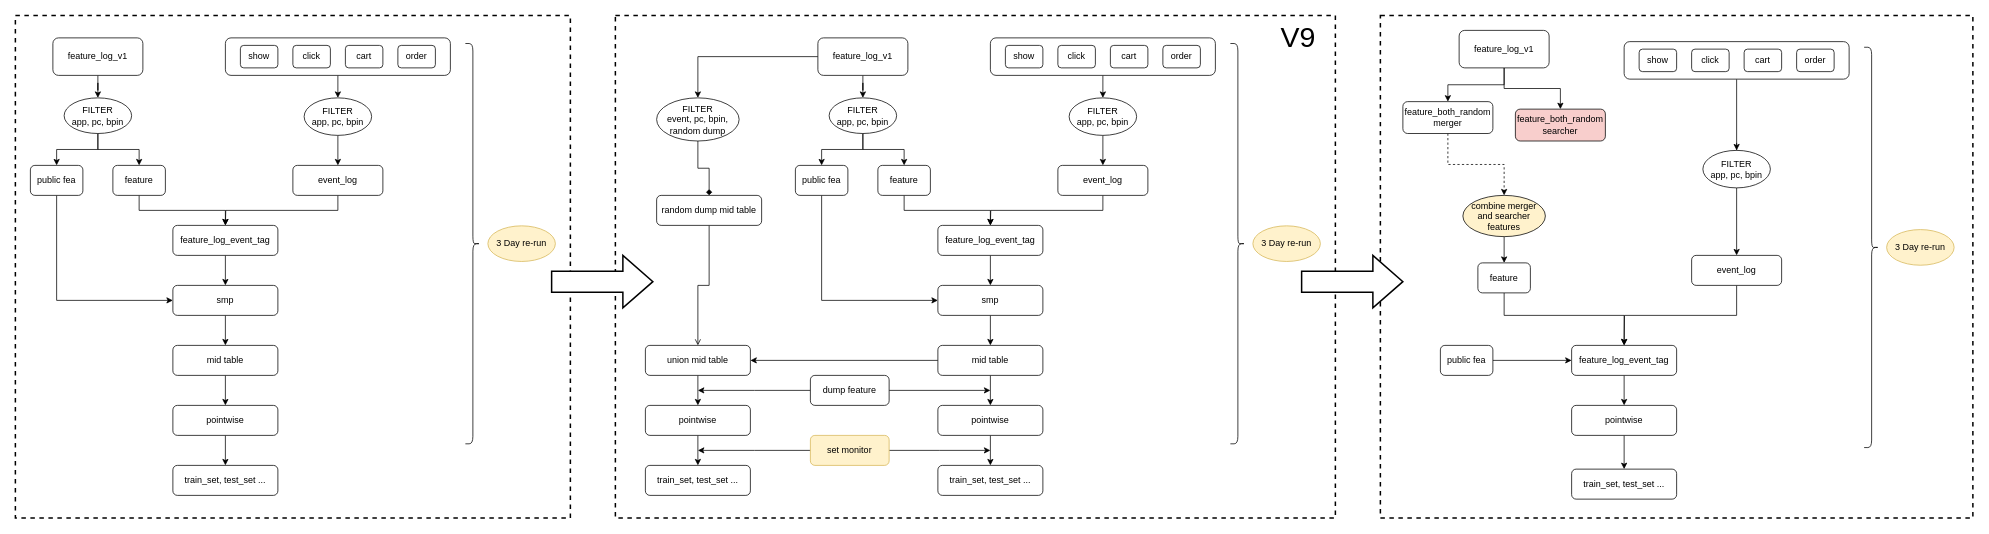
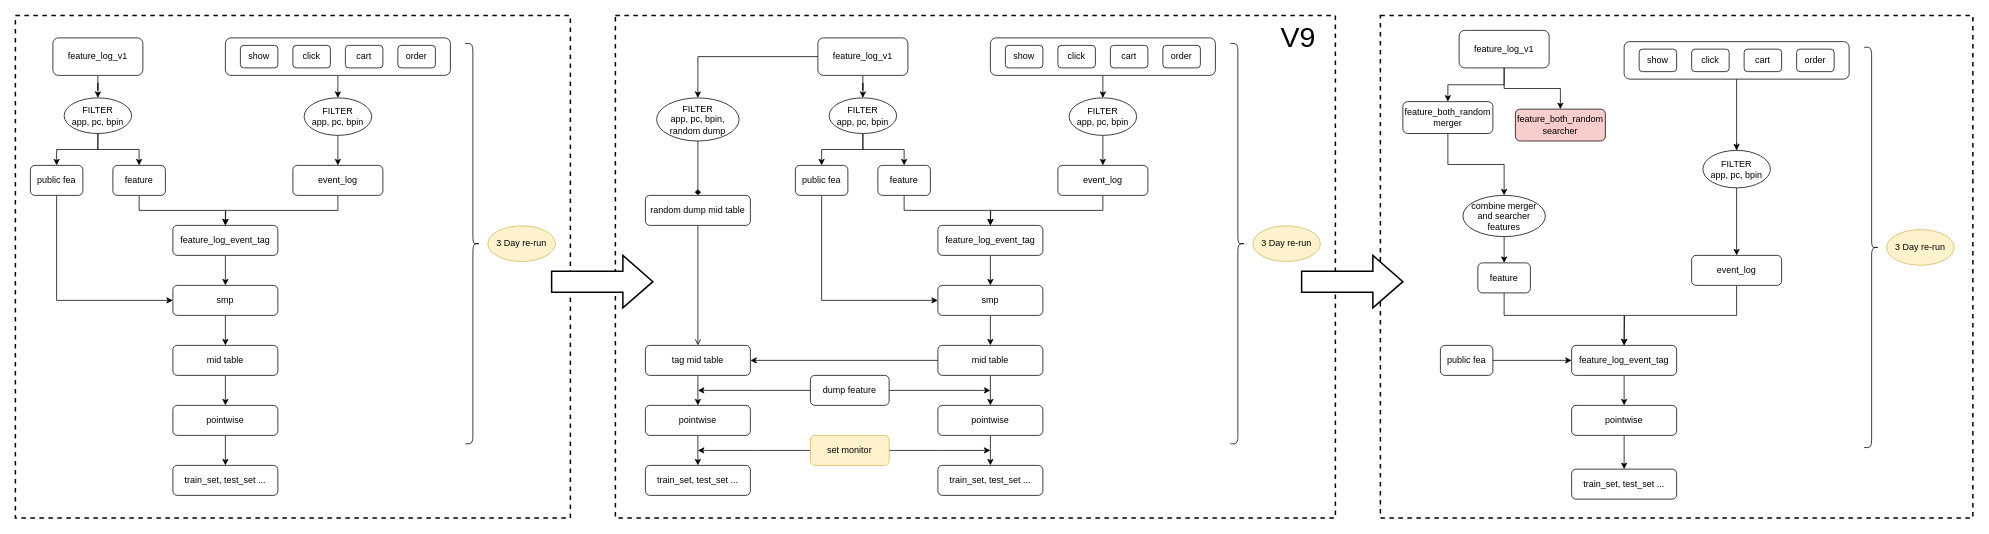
node "FILTER event, pc, bpin, random dump": label "FILTER event, pc, bpin, random dump" -> "FILTER app, pc, bpin, random dump"
edge "feature_both_random merger" -> "combine merger and searcher features": style dashed -> solid
node "random dump mid table": moved (709, 210) -> (698, 210)
node "combine merger and searcher features": fillcolor #fff2cc -> #ffffff
node "union mid table": label "union mid table" -> "tag mid table"
